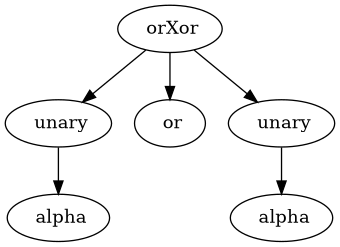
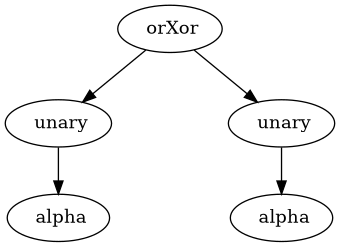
node "or": removed
